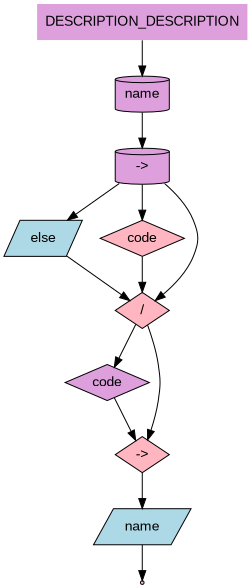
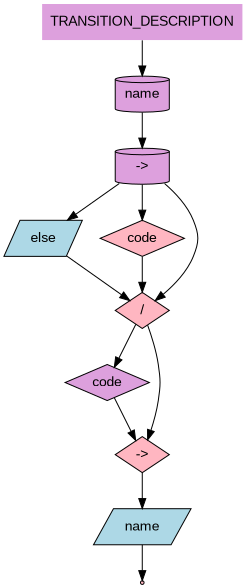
node "DESCRIPTION_DESCRIPTION": label "DESCRIPTION_DESCRIPTION" -> "TRANSITION_DESCRIPTION"
